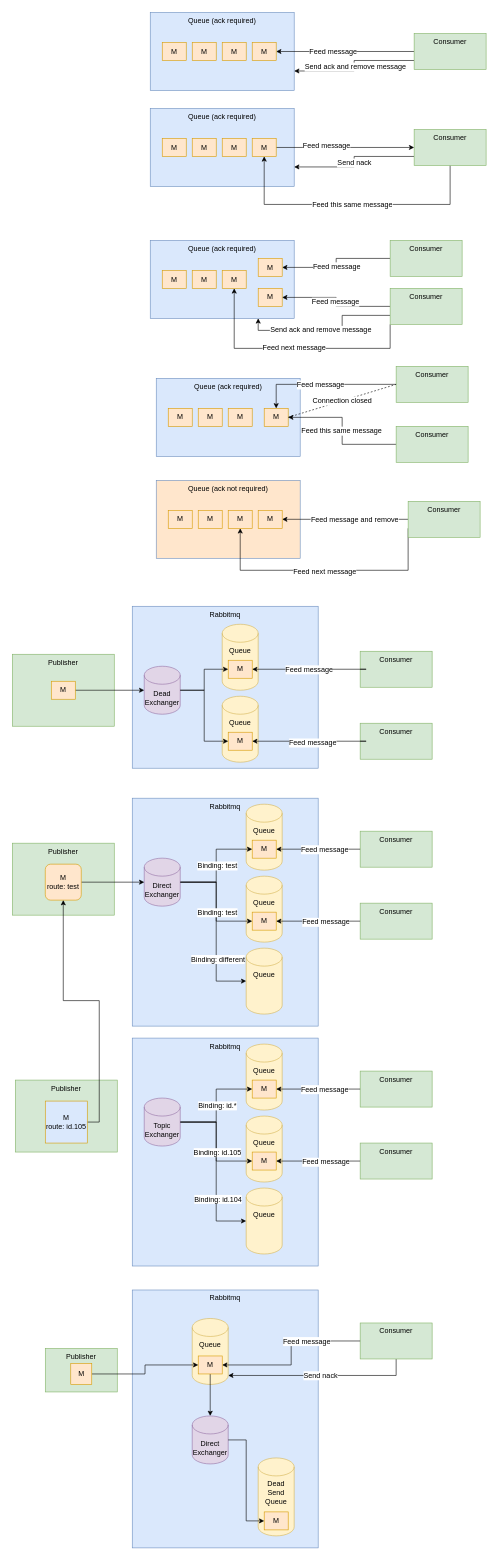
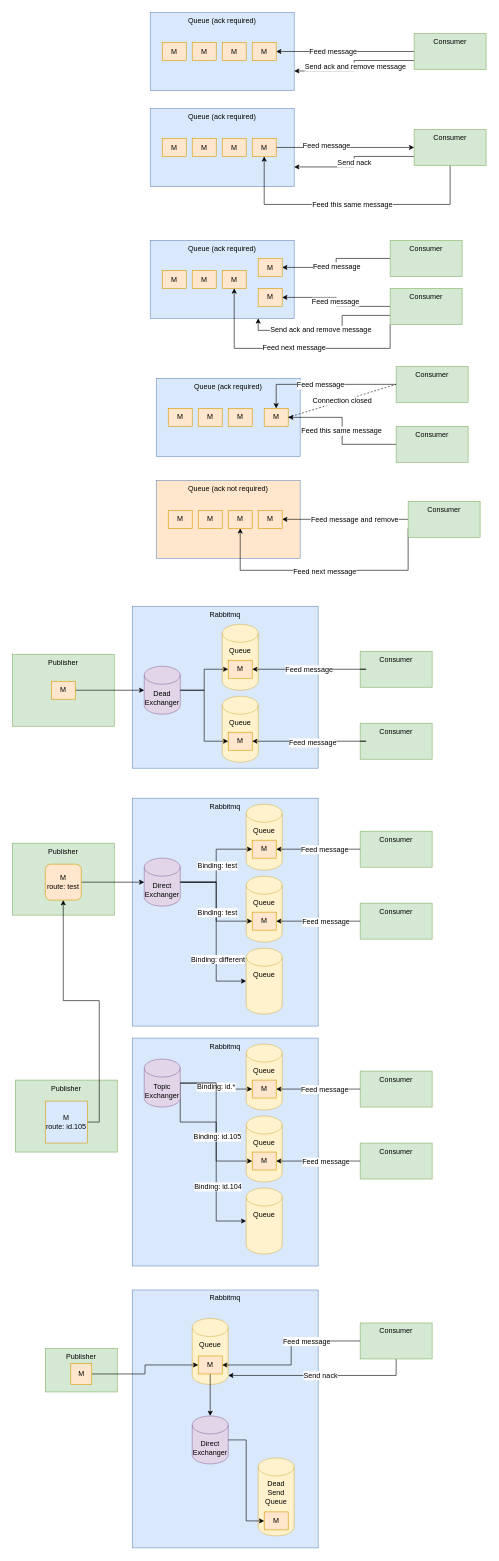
node "Topic Exchanger": moved (162, 1122) -> (162, 1083)
